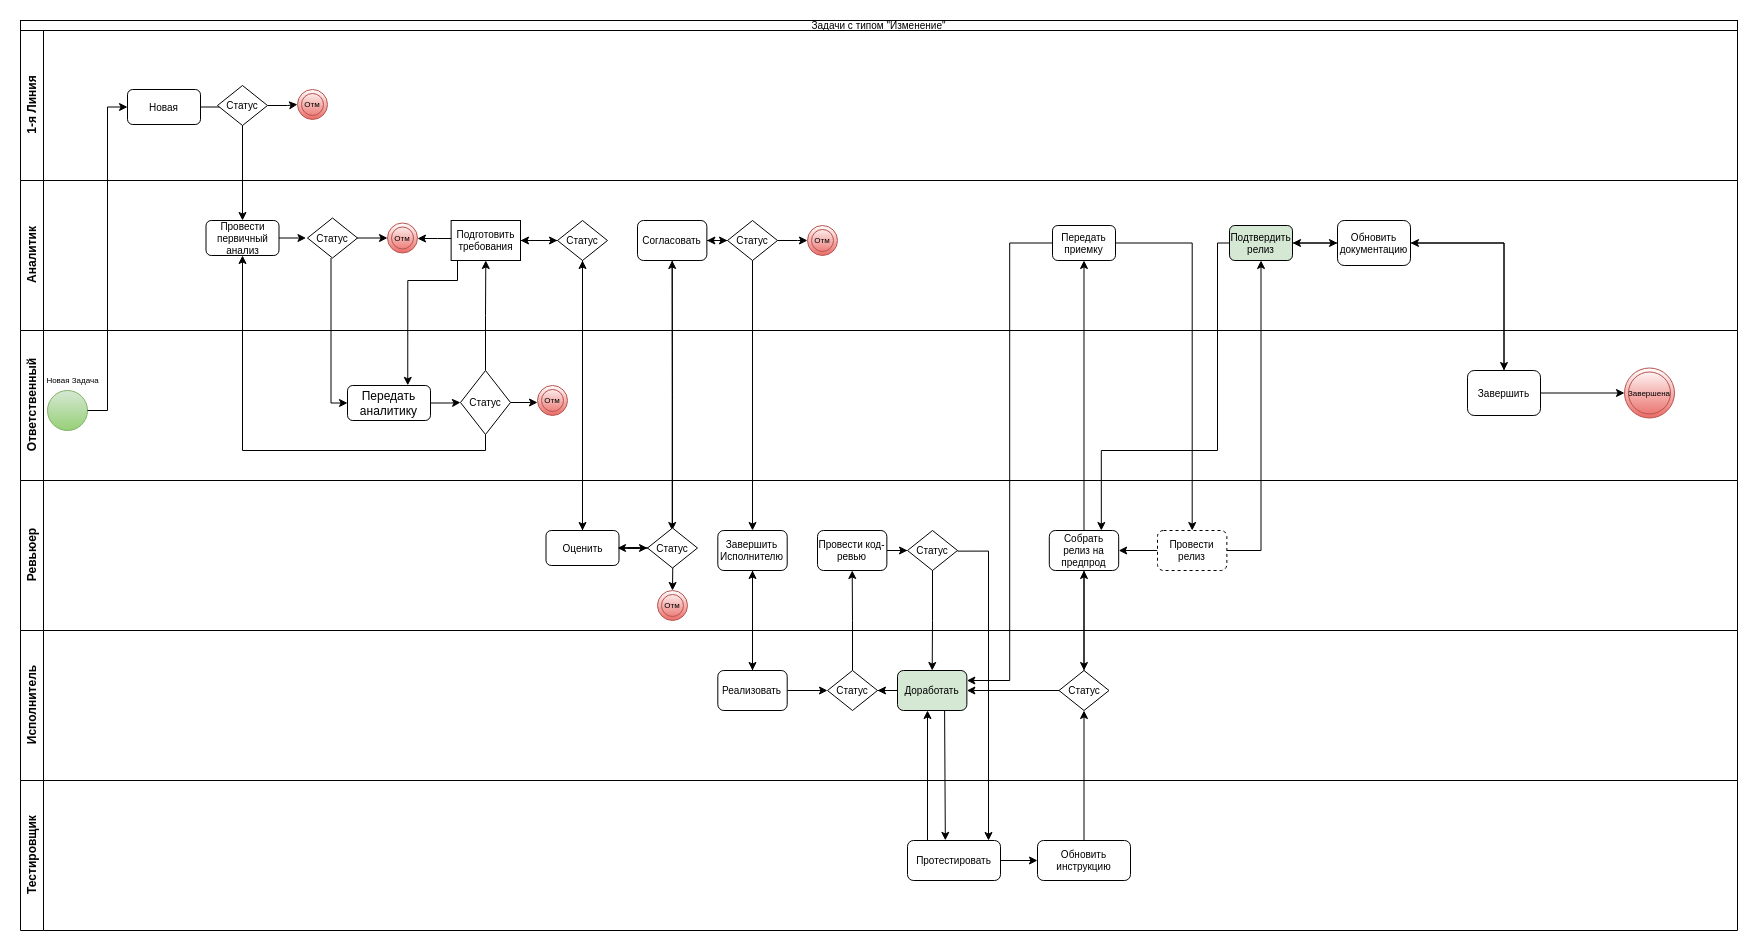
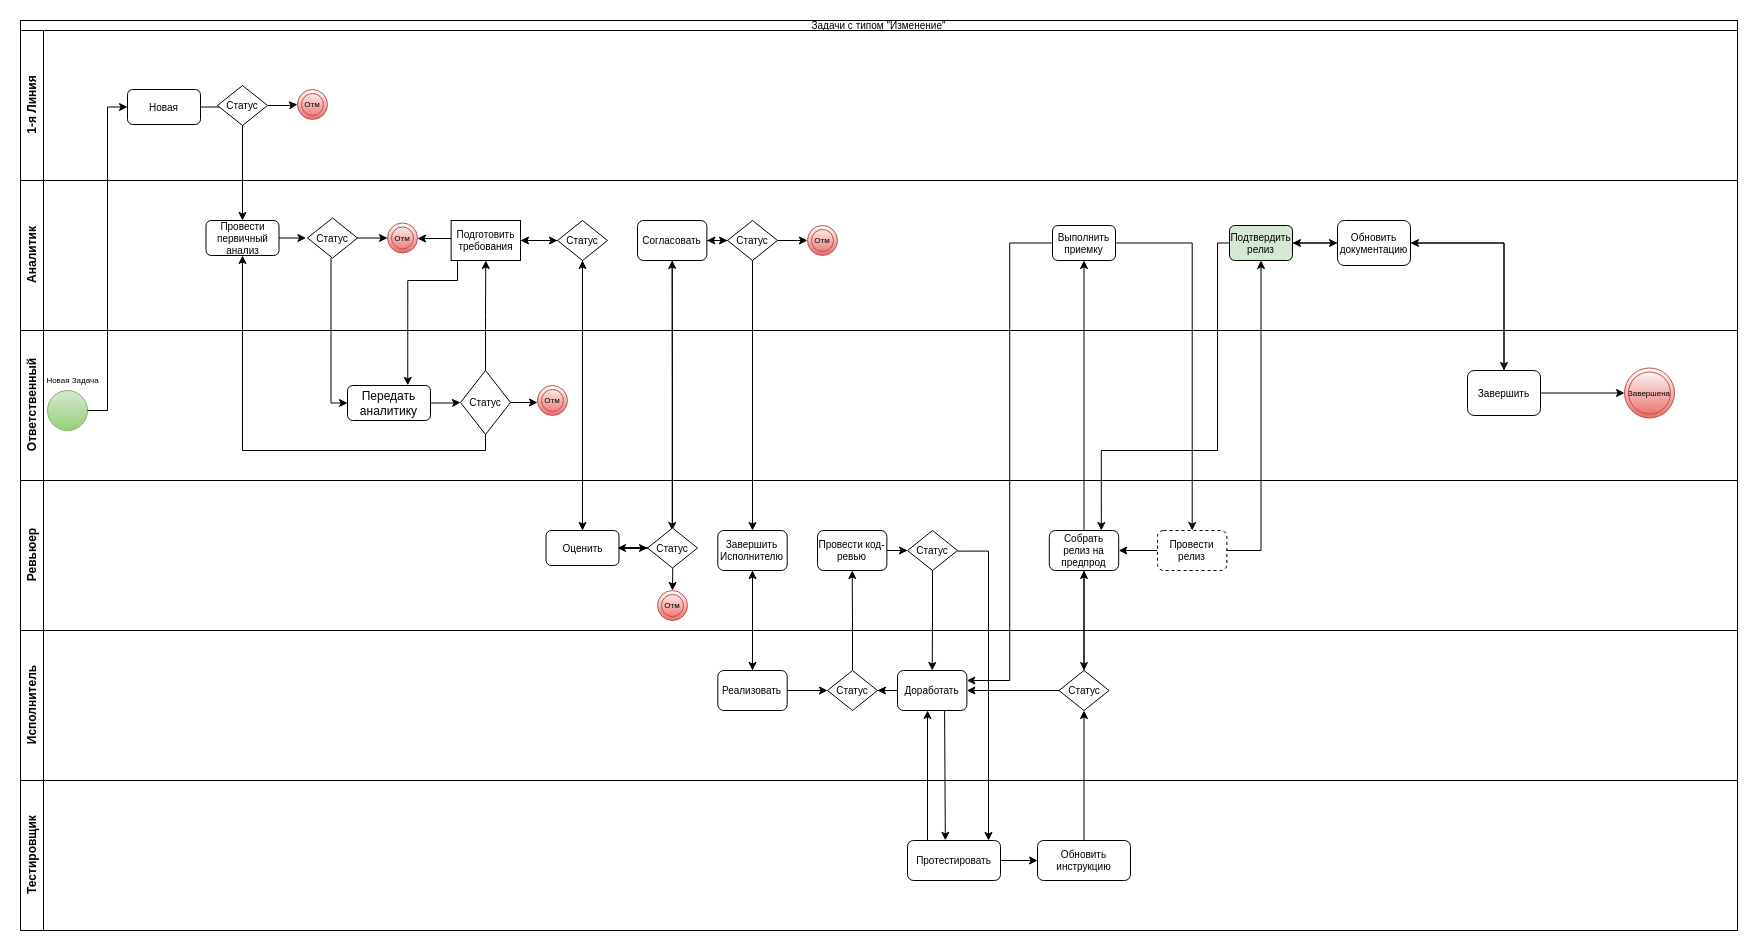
node "Передать приемку": label "Передать приемку" -> "Выполнить приемку"
node "Доработать": fillcolor #d5e8d4 -> #ffffff
